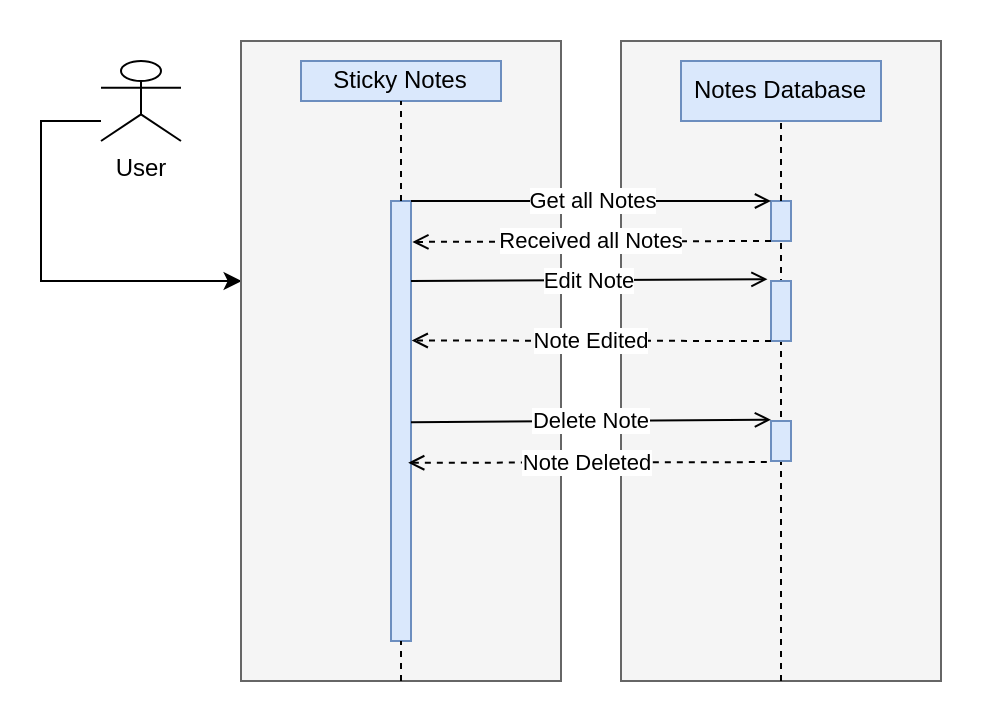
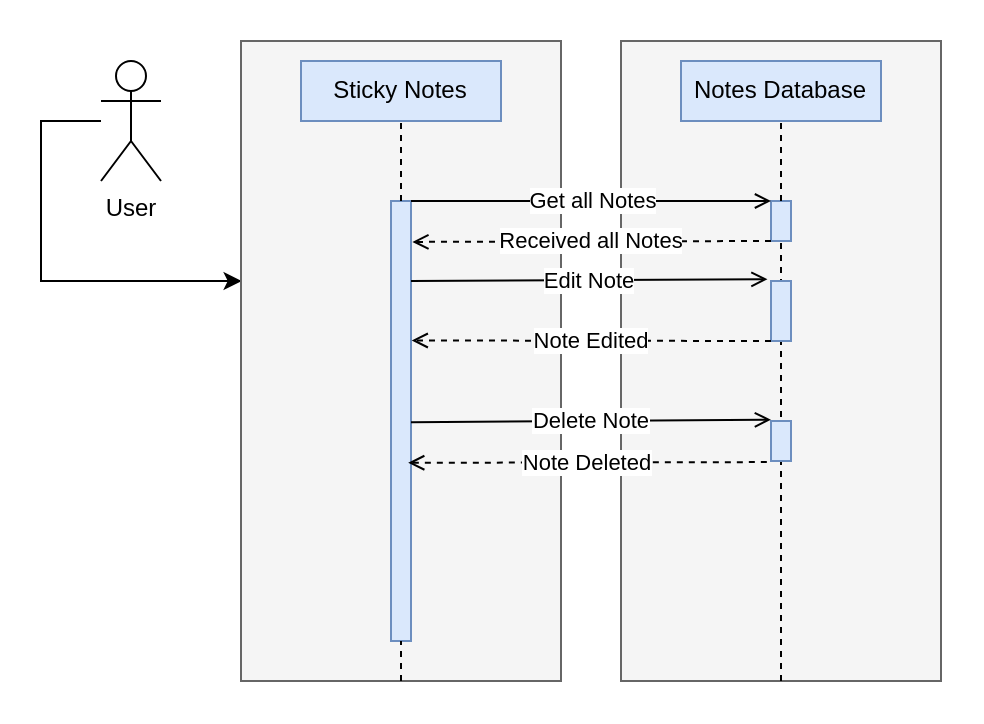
node "Sticky Notes": size 200x40 -> 200x60
node "User": size 80x80 -> 60x120
